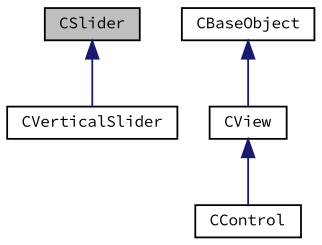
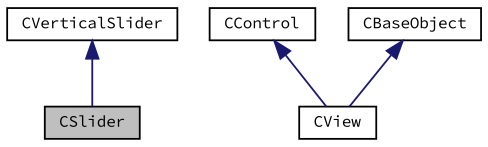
edge "CVerticalSlider" -> "CSlider": reversed
edge "CControl" -> "CView": reversed
